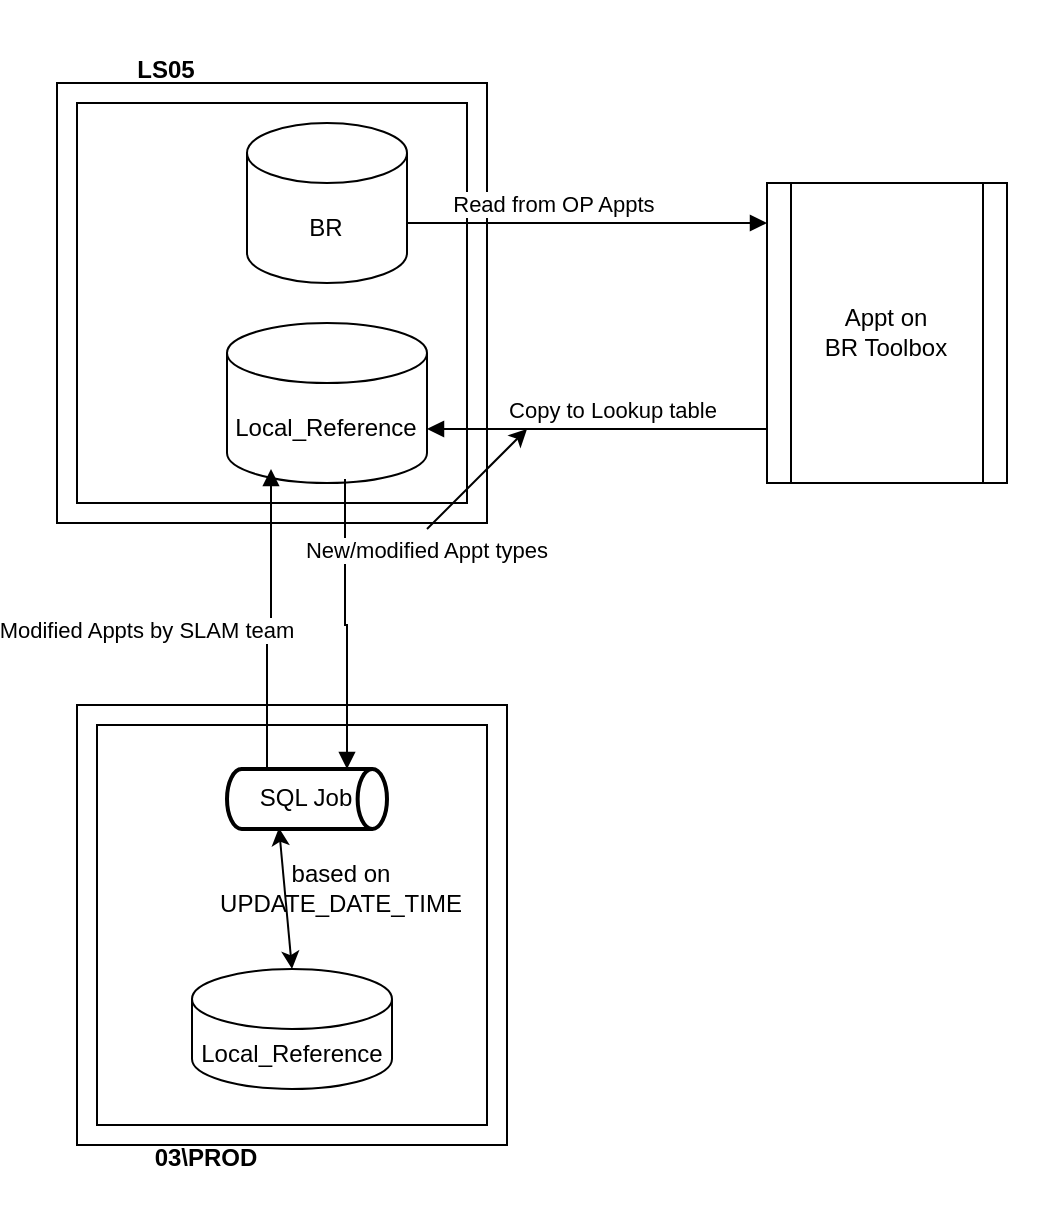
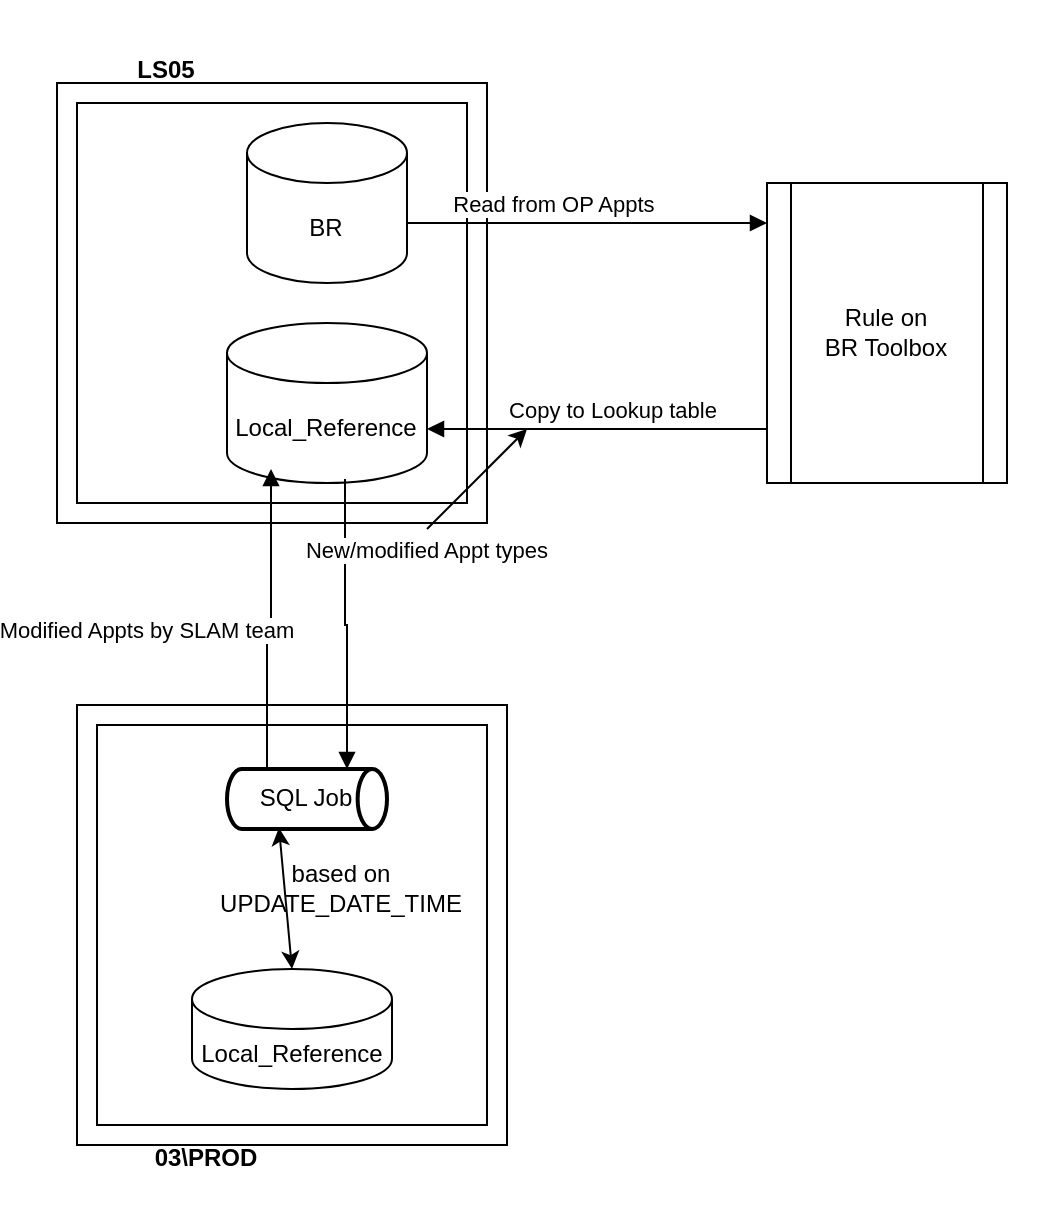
node "Appt on BR Toolbox": label "Appt on BR Toolbox" -> "Rule on BR Toolbox"
